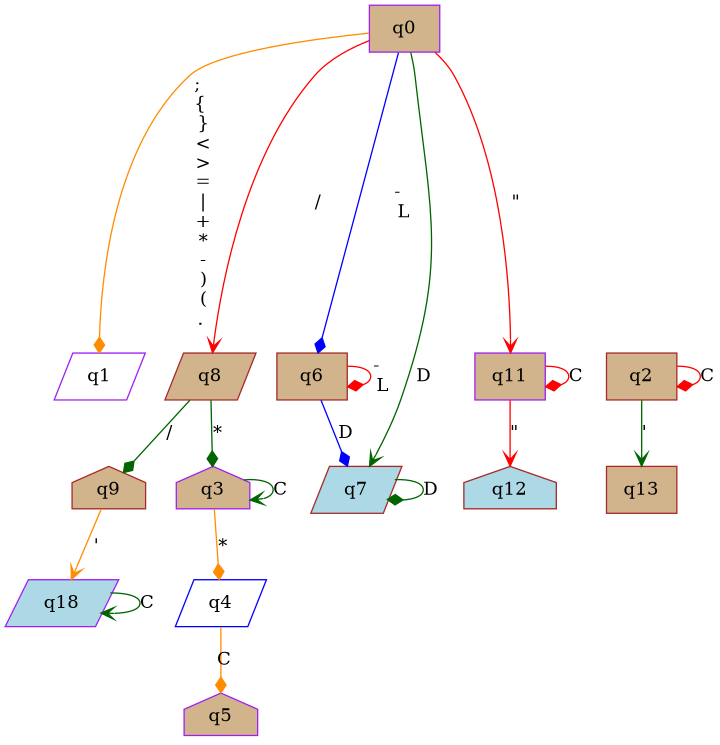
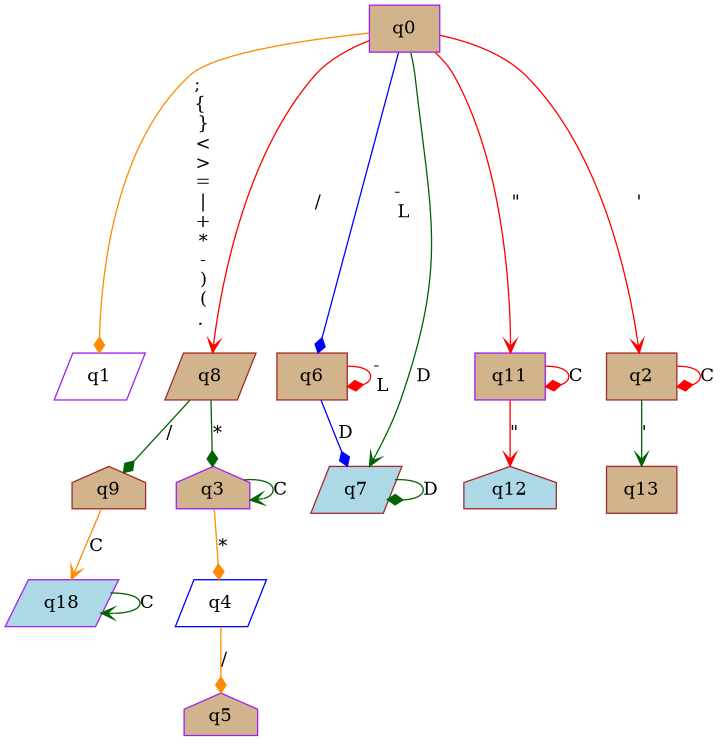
edge "q0" -> "q2": added, label "'"
edge "q9" -> "q18": label "'" -> "C"
edge "q4" -> "q5": label "C" -> "/"
